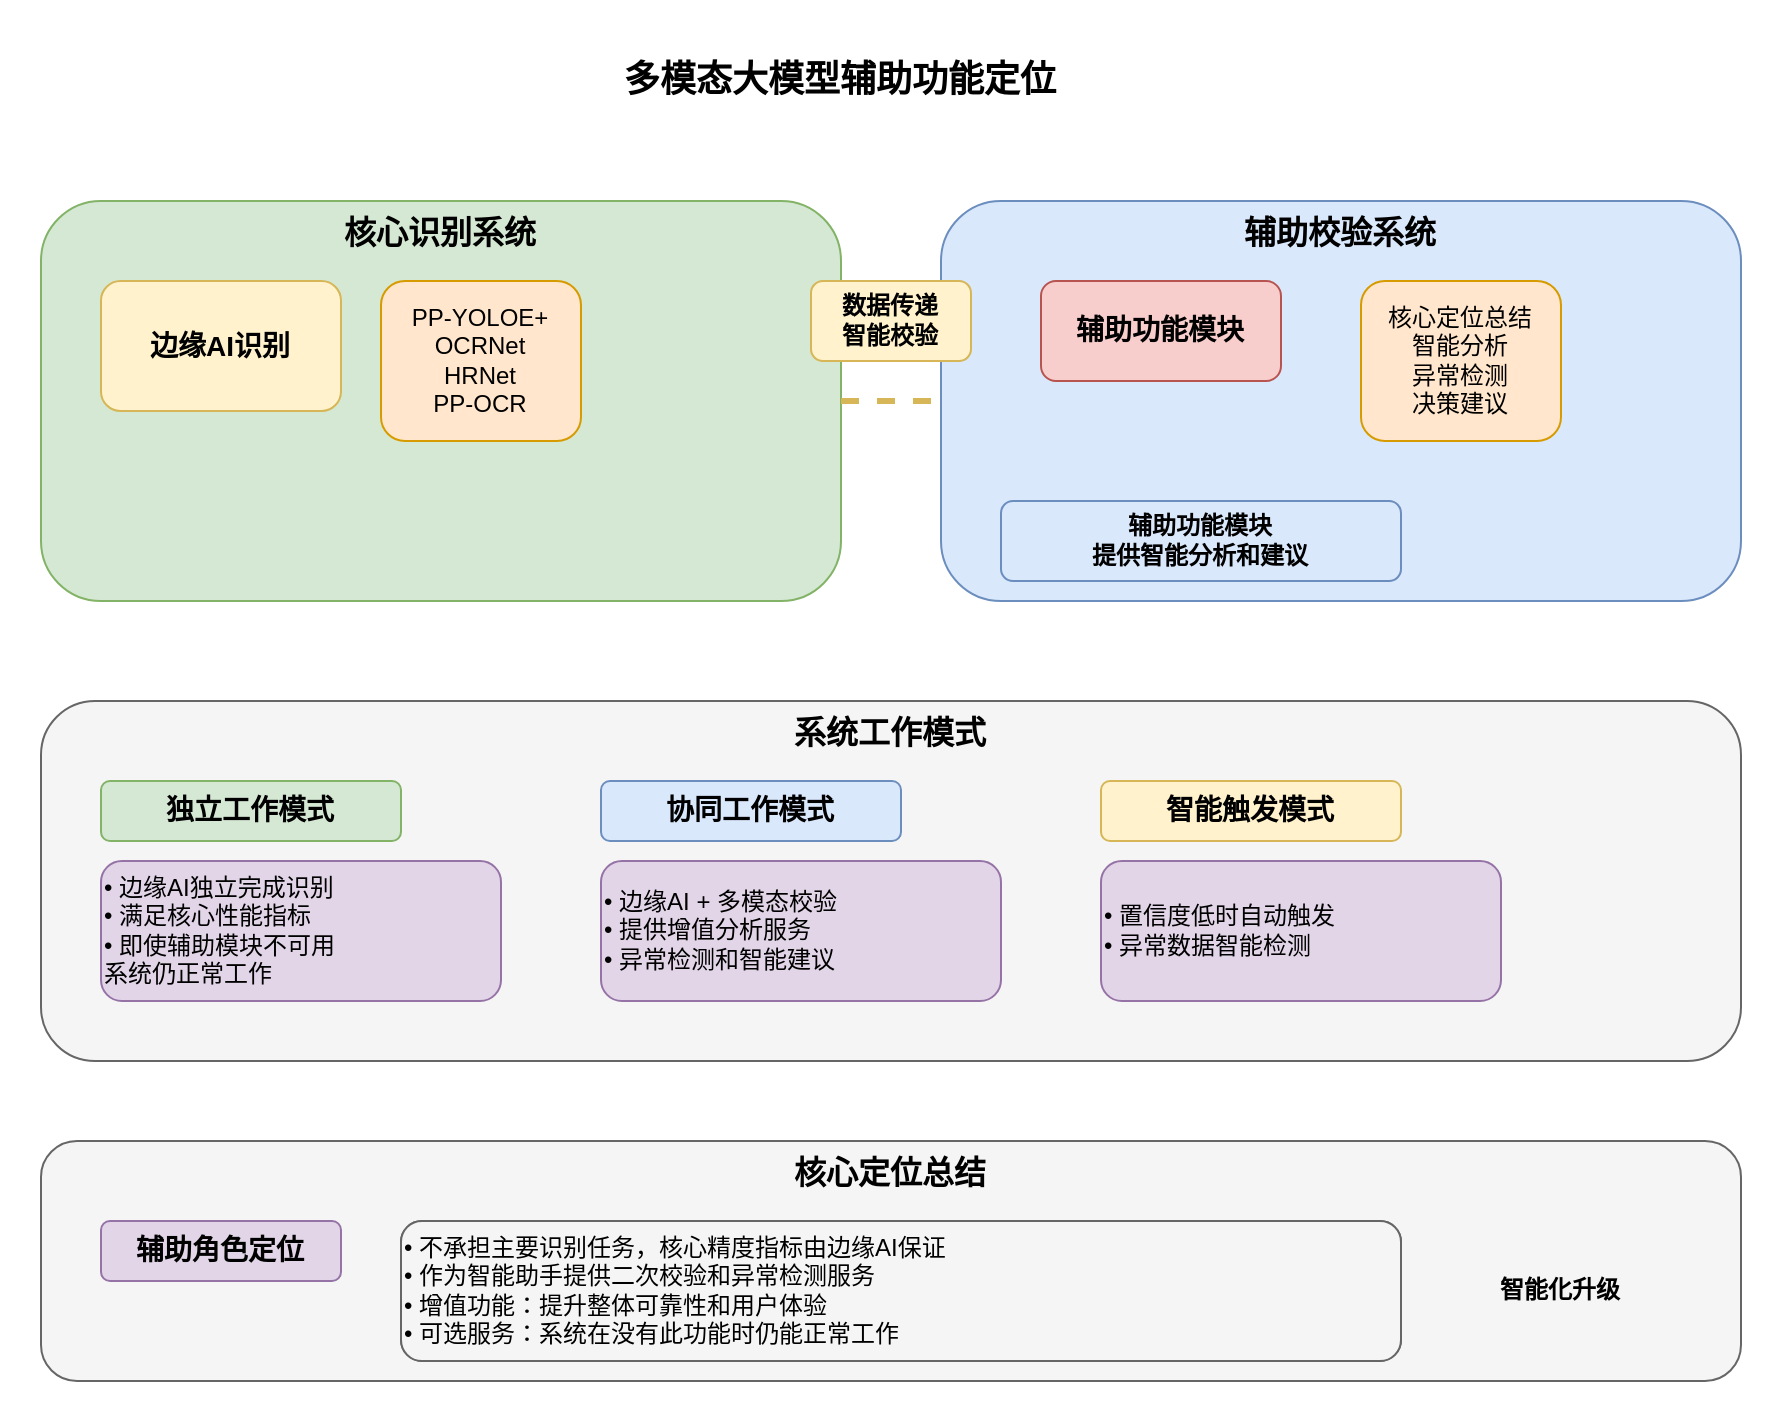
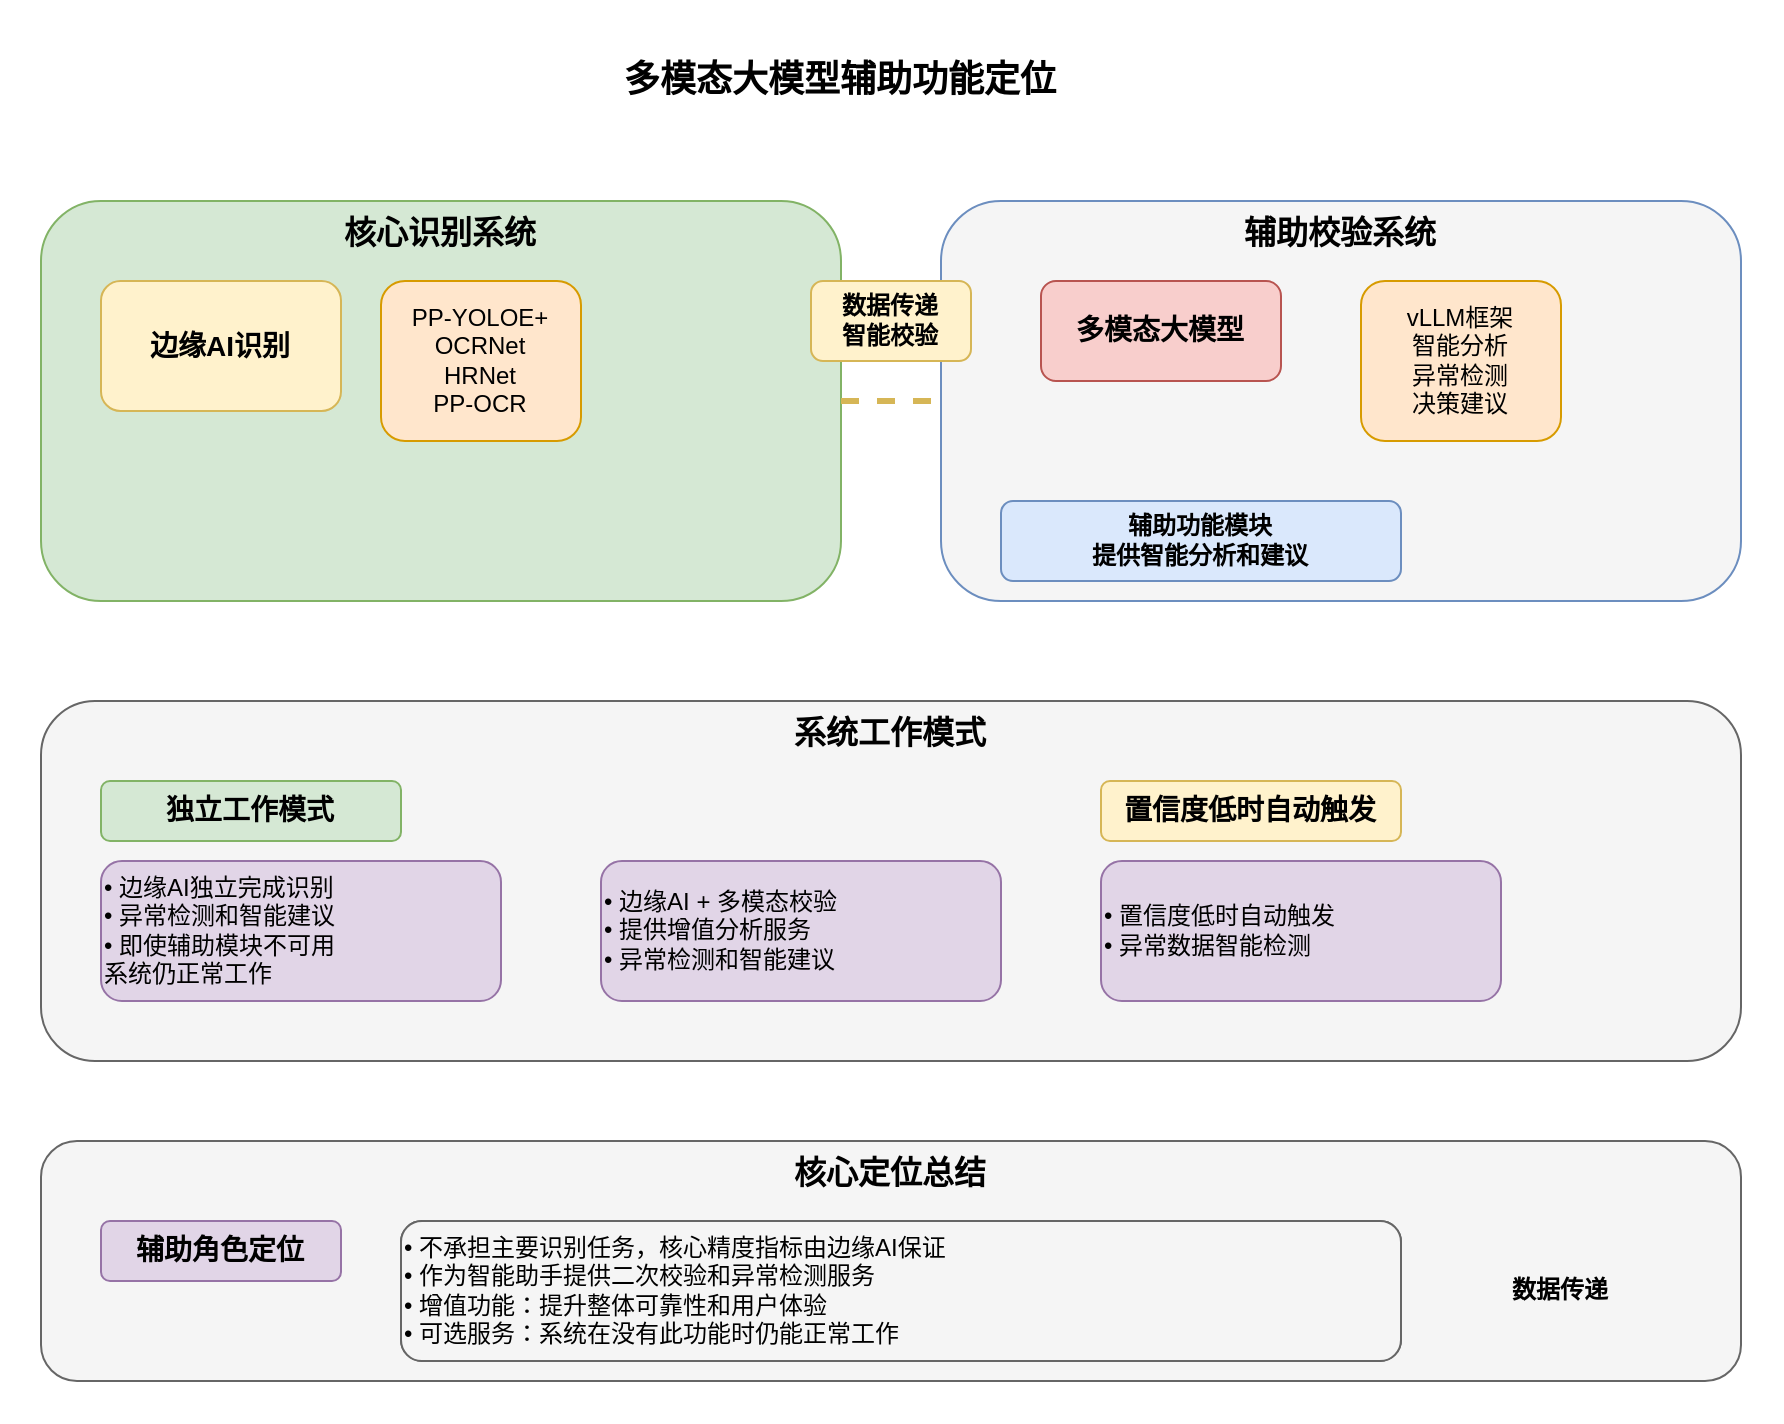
node "辅助功能模块": label "辅助功能模块" -> "多模态大模型"
node "核心定位总结 智能分析 异常检测 决策建议": label "核心定位总结 智能分析 异常检测 决策建议" -> "vLLM框架 智能分析 异常检测 决策建议"
node "辅助校验系统": fillcolor #dae8fc -> #f5f5f5
node "协同工作模式": removed
node "智能触发模式": label "智能触发模式" -> "置信度低时自动触发"
node "• 边缘AI独立完成识别 • 满足核心性能指标 • 即使辅助模块不可用 系统仍正常工作": label "• 边缘AI独立完成识别 • 满足核心性能指标 • 即使辅助模块不可用 系统仍正常工作" -> "• 边缘AI独立完成识别 • 异常检测和智能建议 • 即使辅助模块不可用 系统仍正常工作"
node "智能化升级": label "智能化升级" -> "数据传递"
